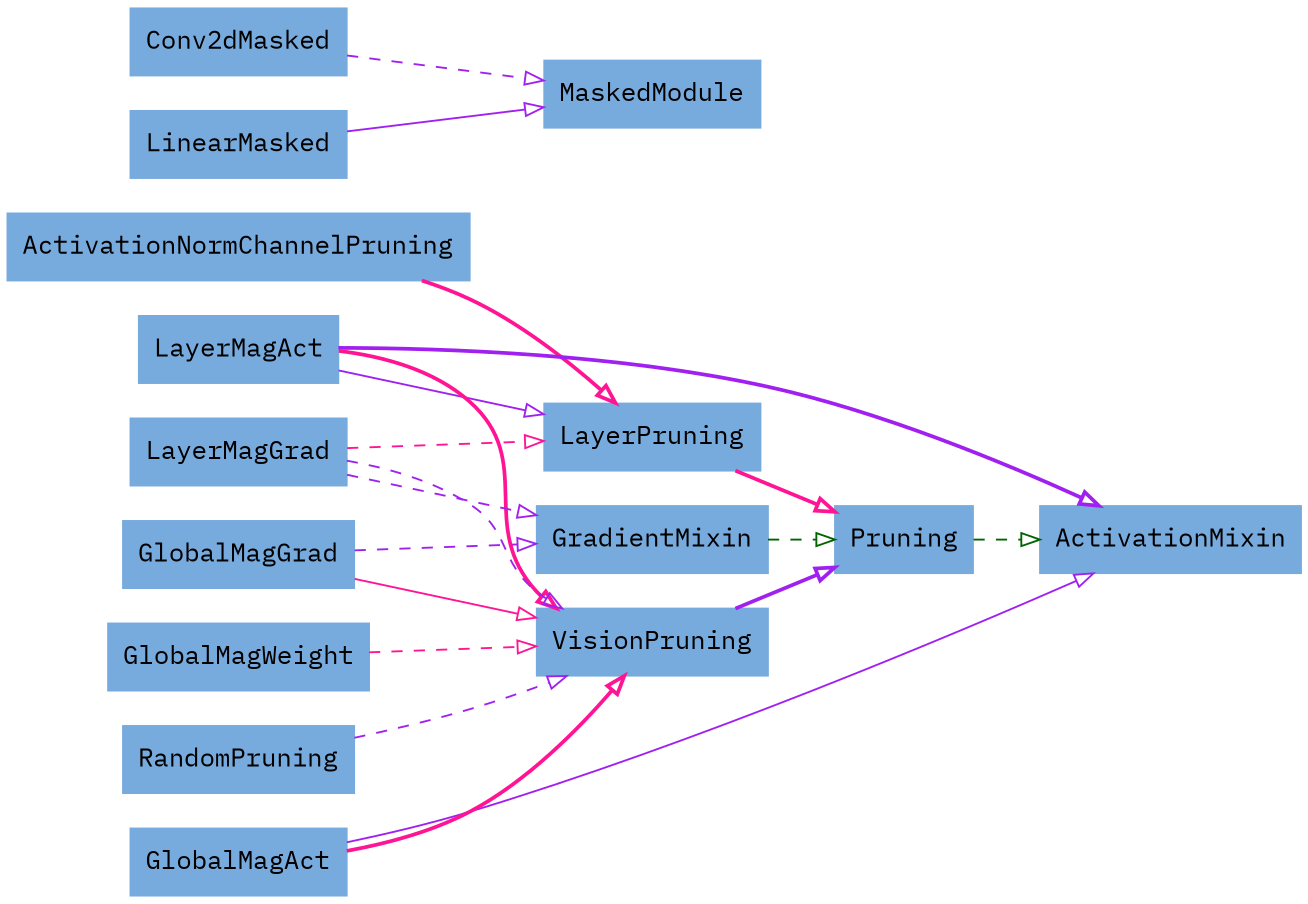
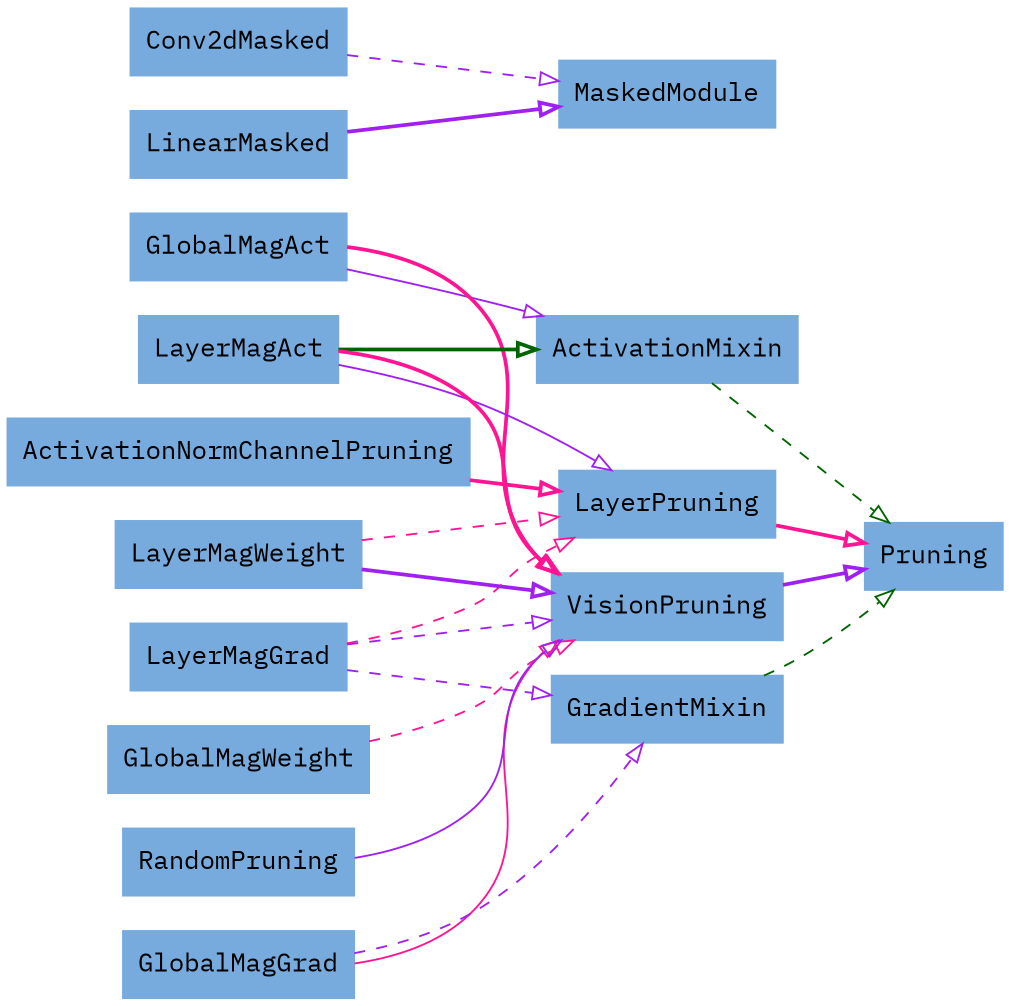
edge "LinearMasked" -> "MaskedModule": style solid -> bold
edge "LayerMagAct" -> "ActivationMixin": color purple -> darkgreen
edge "Pruning" -> "ActivationMixin": reversed
node "LayerMagWeight": added
edge "RandomPruning" -> "VisionPruning": style dashed -> solid
